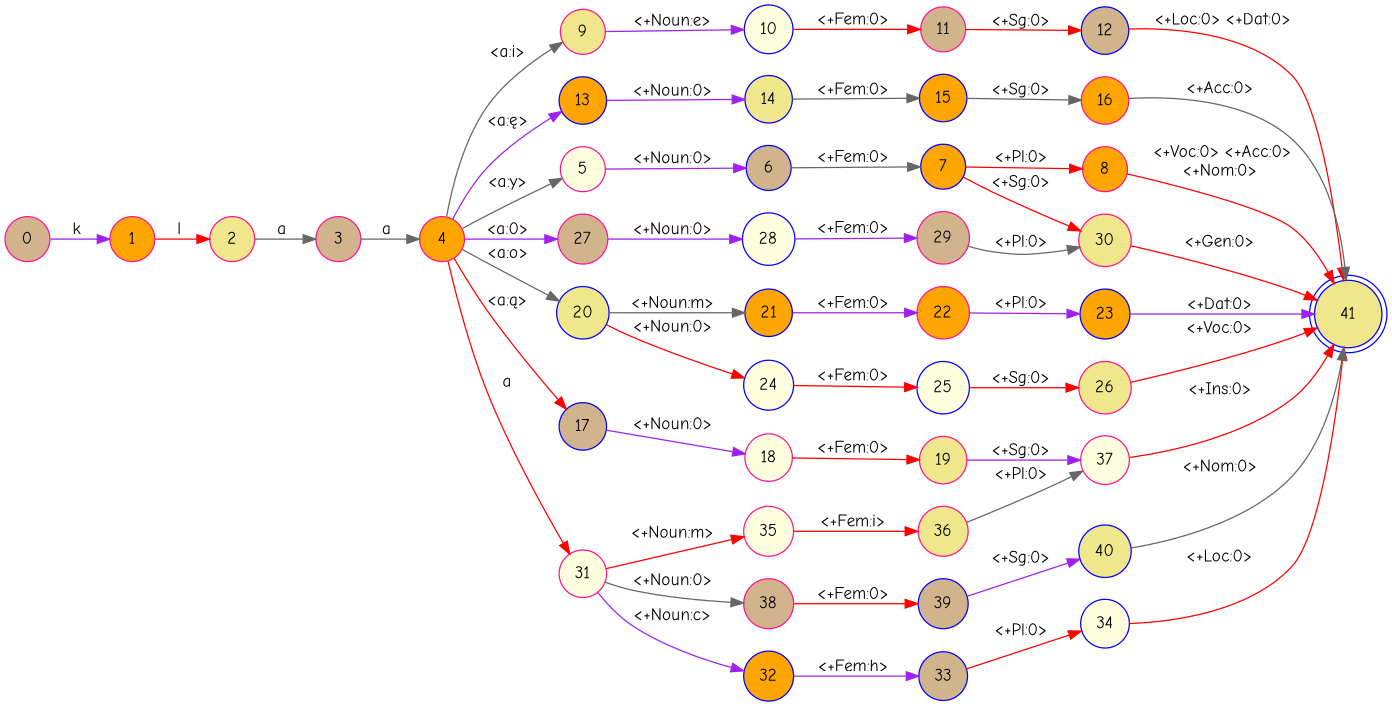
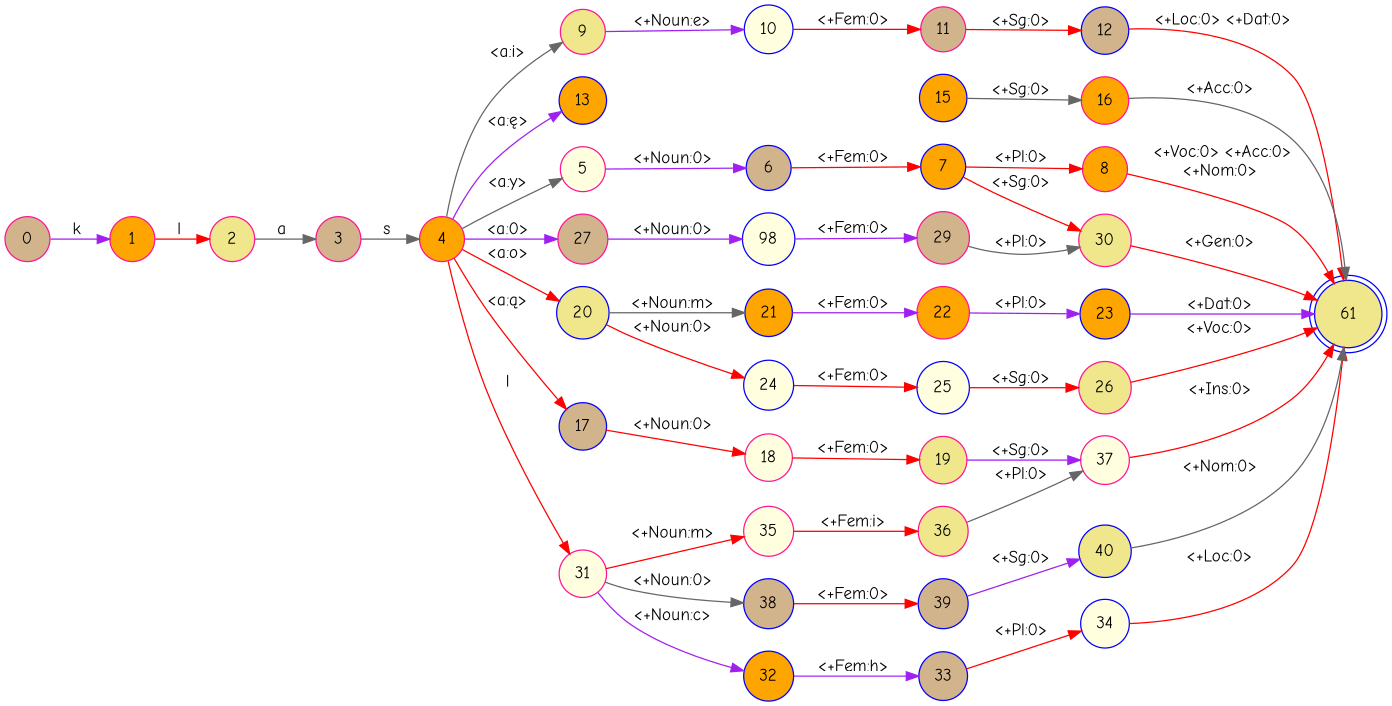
node "14": removed
edge "6" -> "7": color gray40 -> red
edge "3" -> "4": label "a " -> "s "
node "28": label "28" -> "98"
edge "4" -> "20": color gray40 -> red
node "41": label "41" -> "61"
edge "4" -> "31": label "a " -> "l "
edge "17" -> "18": color purple -> red
node "38": color deeppink -> blue
